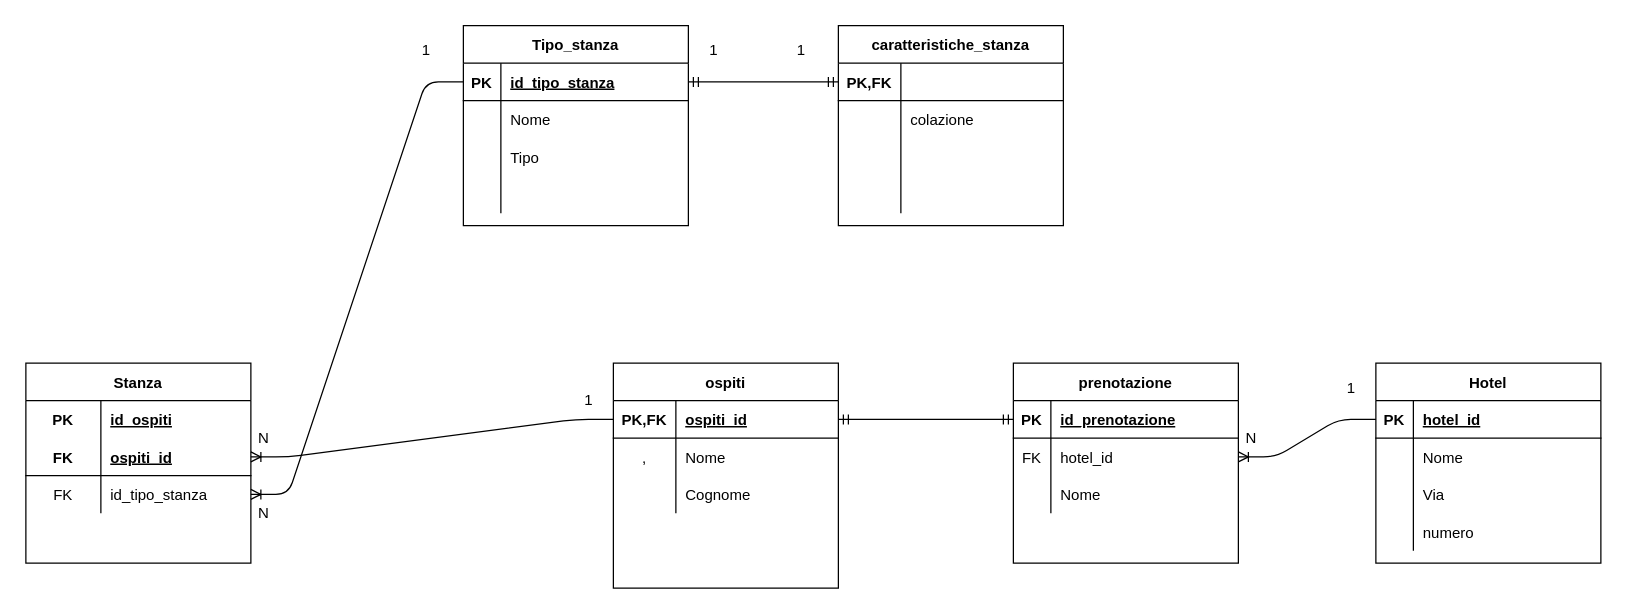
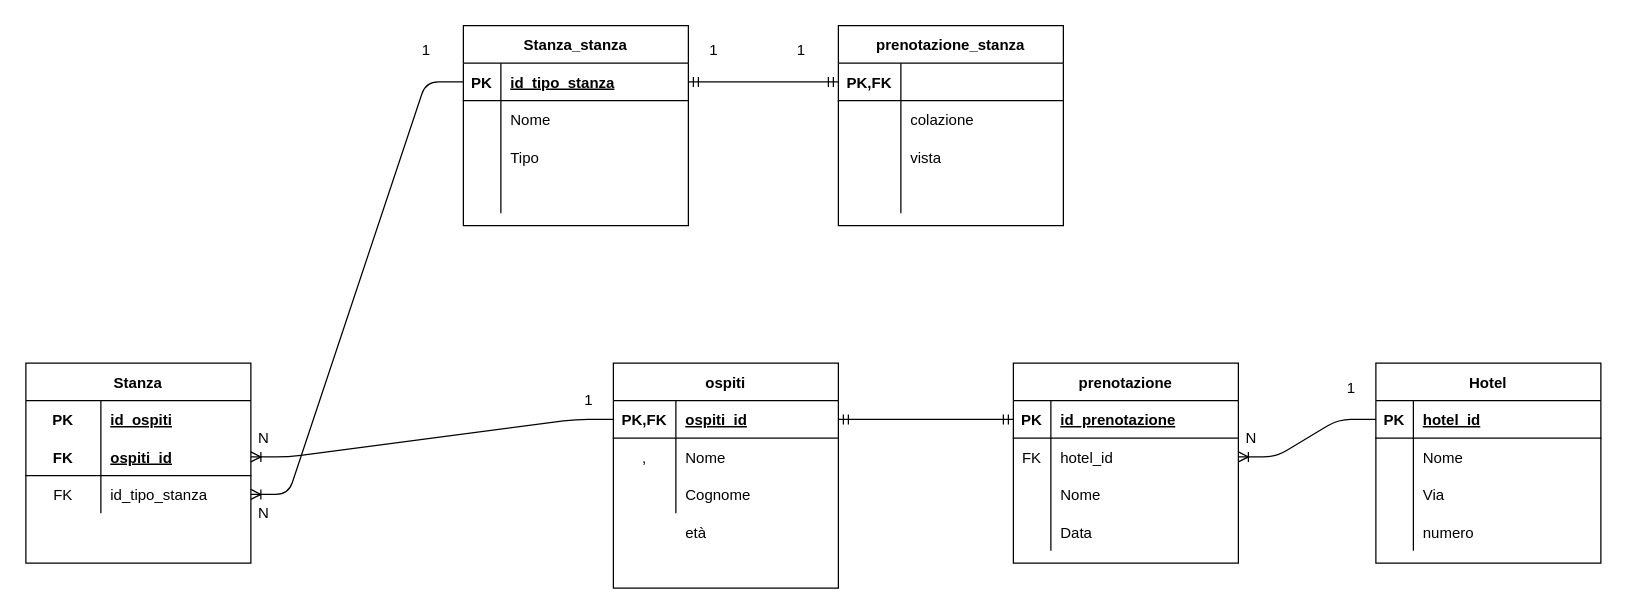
node "Tipo_stanza": label "Tipo_stanza" -> "Stanza_stanza"
node "caratteristiche_stanza": label "caratteristiche_stanza" -> "prenotazione_stanza"
node "vista": added
node "età": added
node "Data": added
